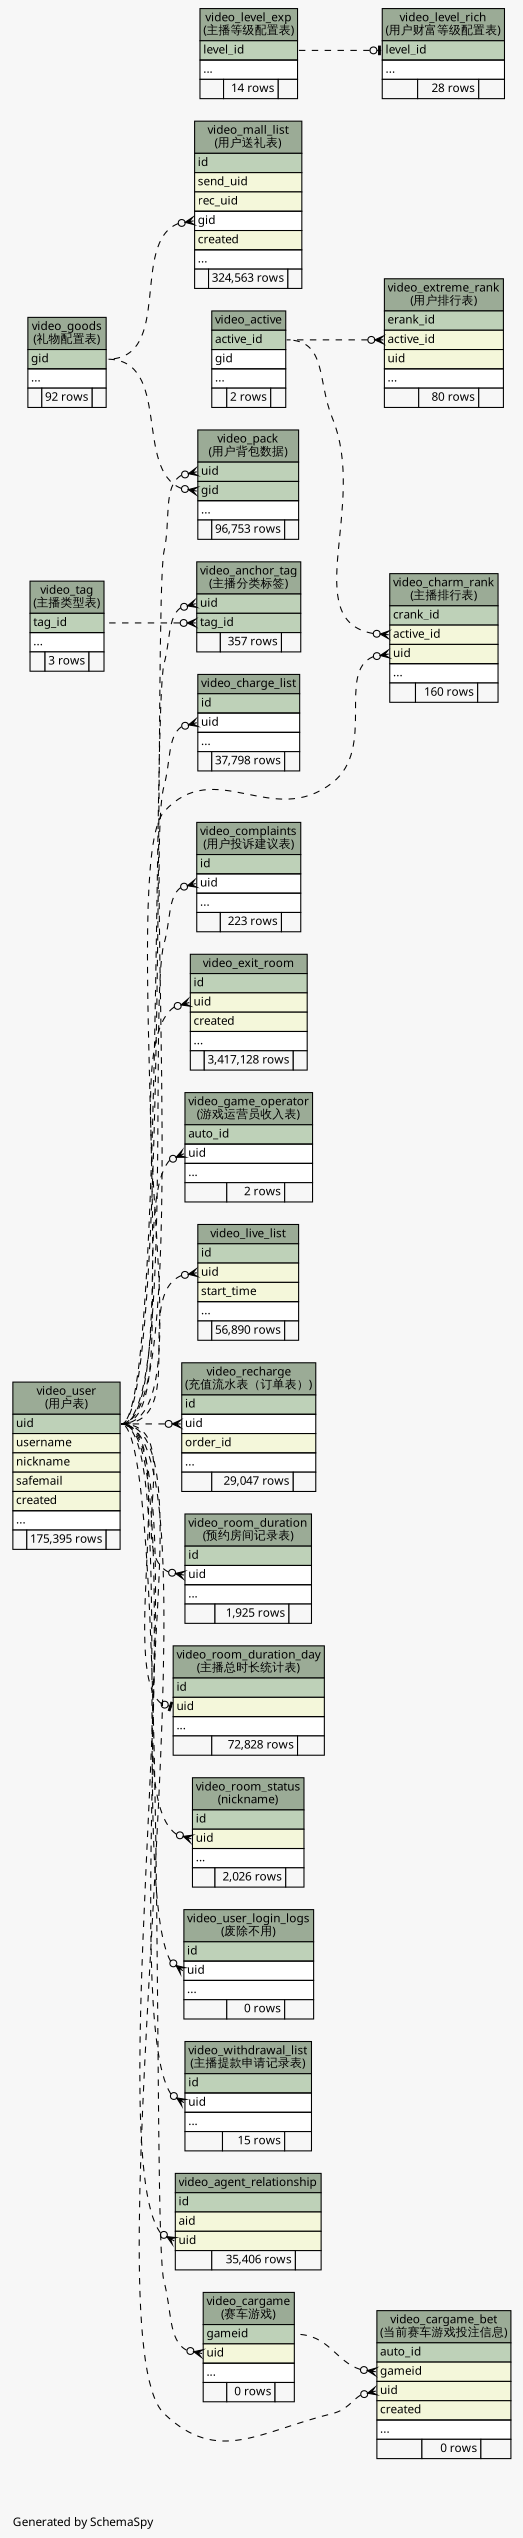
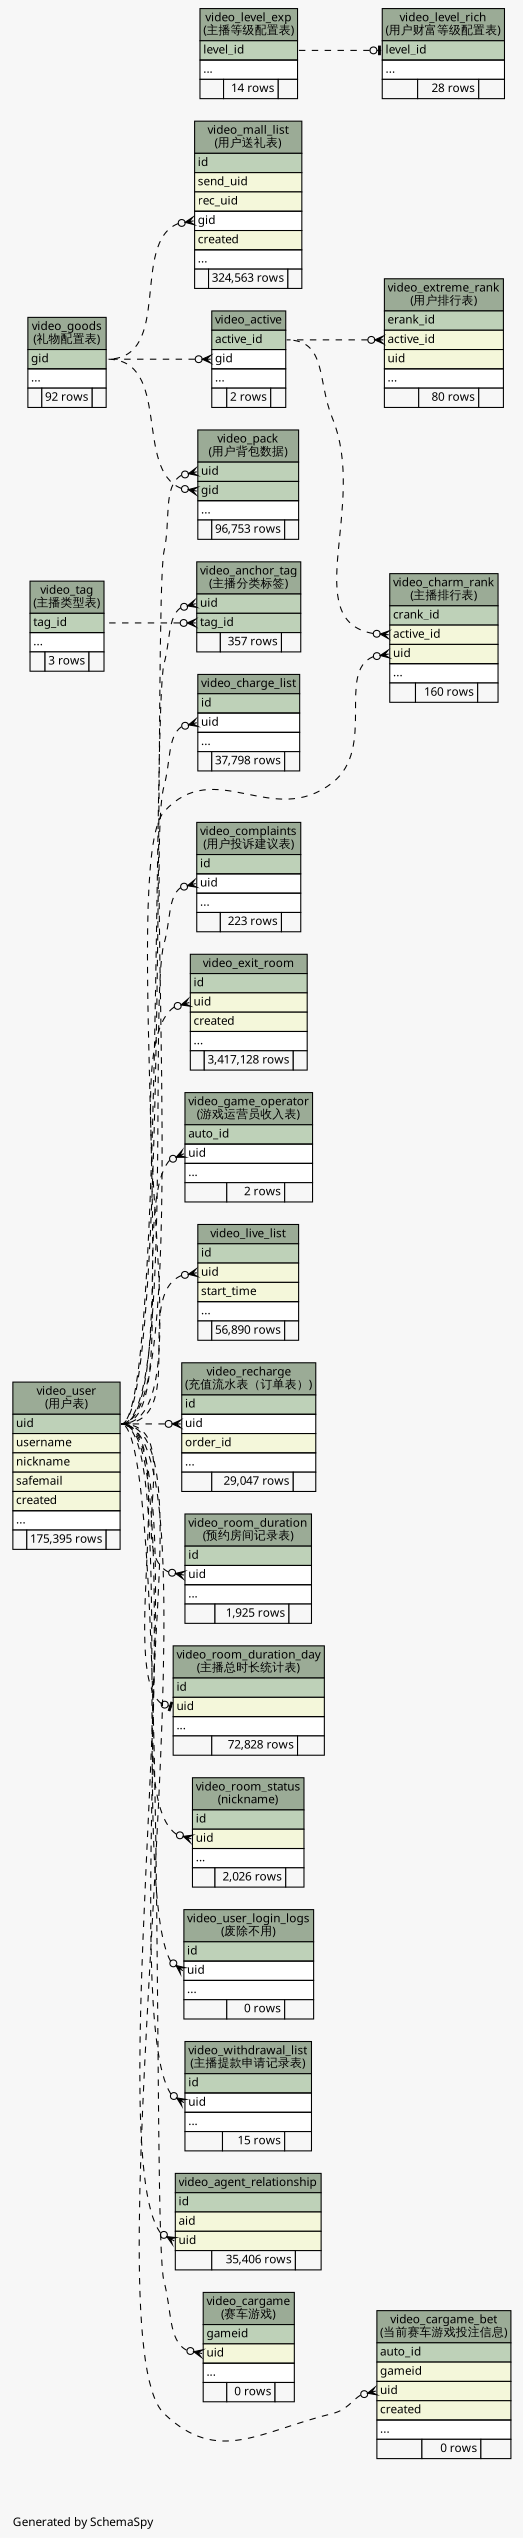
edge "video_goods" -> "video_active": added
edge "video_cargame" -> "video_cargame_bet": removed
